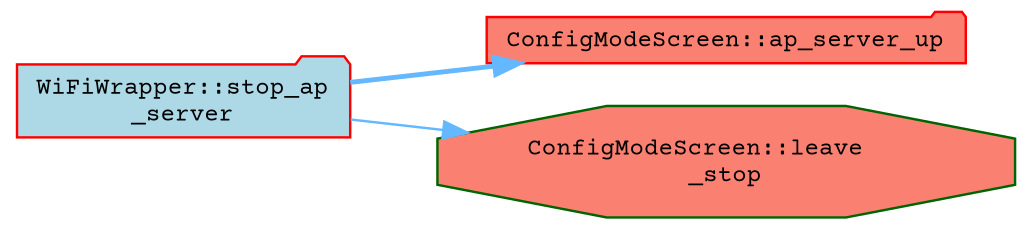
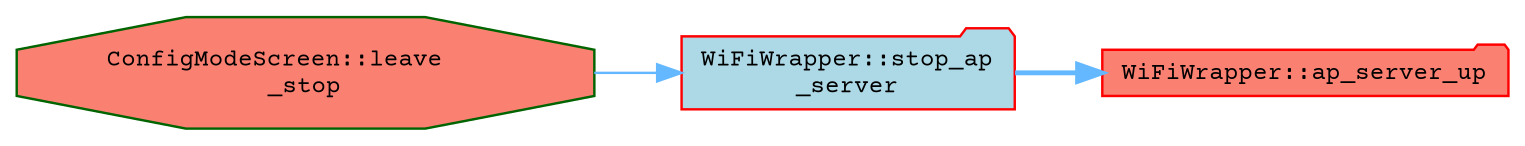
node "ConfigModeScreen::ap_server_up": label "ConfigModeScreen::ap_server_up" -> "WiFiWrapper::ap_server_up"
edge "WiFiWrapper::stop_ap _server" -> "ConfigModeScreen::leave _stop": reversed
